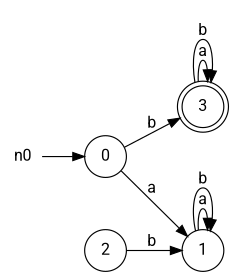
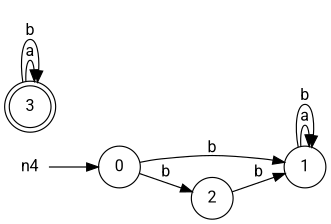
edge "0" -> "3": now "0" -> "2"
node "n0": label "n0" -> "n4"
edge "0" -> "1": label "a" -> "b"
